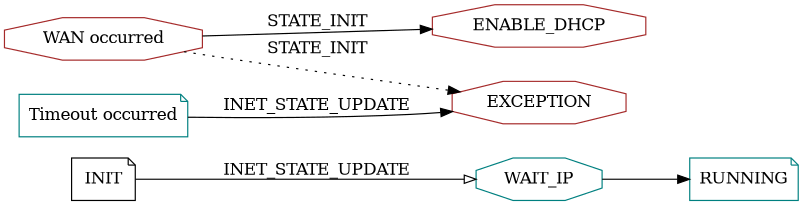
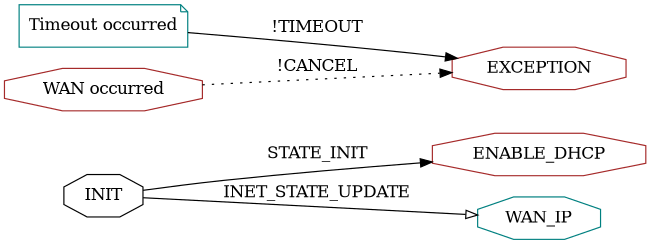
edge "WAN occurred" -> "ENABLE_DHCP": now "INIT" -> "ENABLE_DHCP"
edge "WAN occurred" -> "EXCEPTION": label "STATE_INIT" -> "!CANCEL"
edge "Timeout occurred" -> "EXCEPTION": label "INET_STATE_UPDATE" -> "!TIMEOUT"
node "INIT": shape note -> octagon
node "WAIT_IP": label "WAIT_IP" -> "WAN_IP"
node "RUNNING": removed
